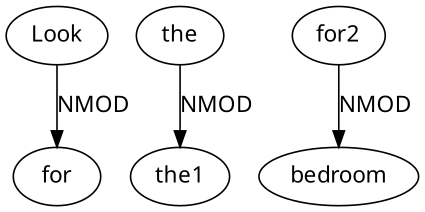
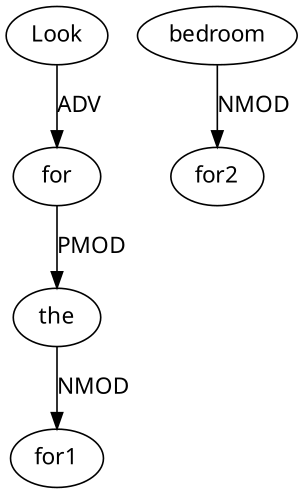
edge "for2" -> "bedroom": reversed
edge "Look" -> "for": label "NMOD" -> "ADV"
node "the1": label "the1" -> "for1"
edge "for" -> "the": added, label "PMOD"
